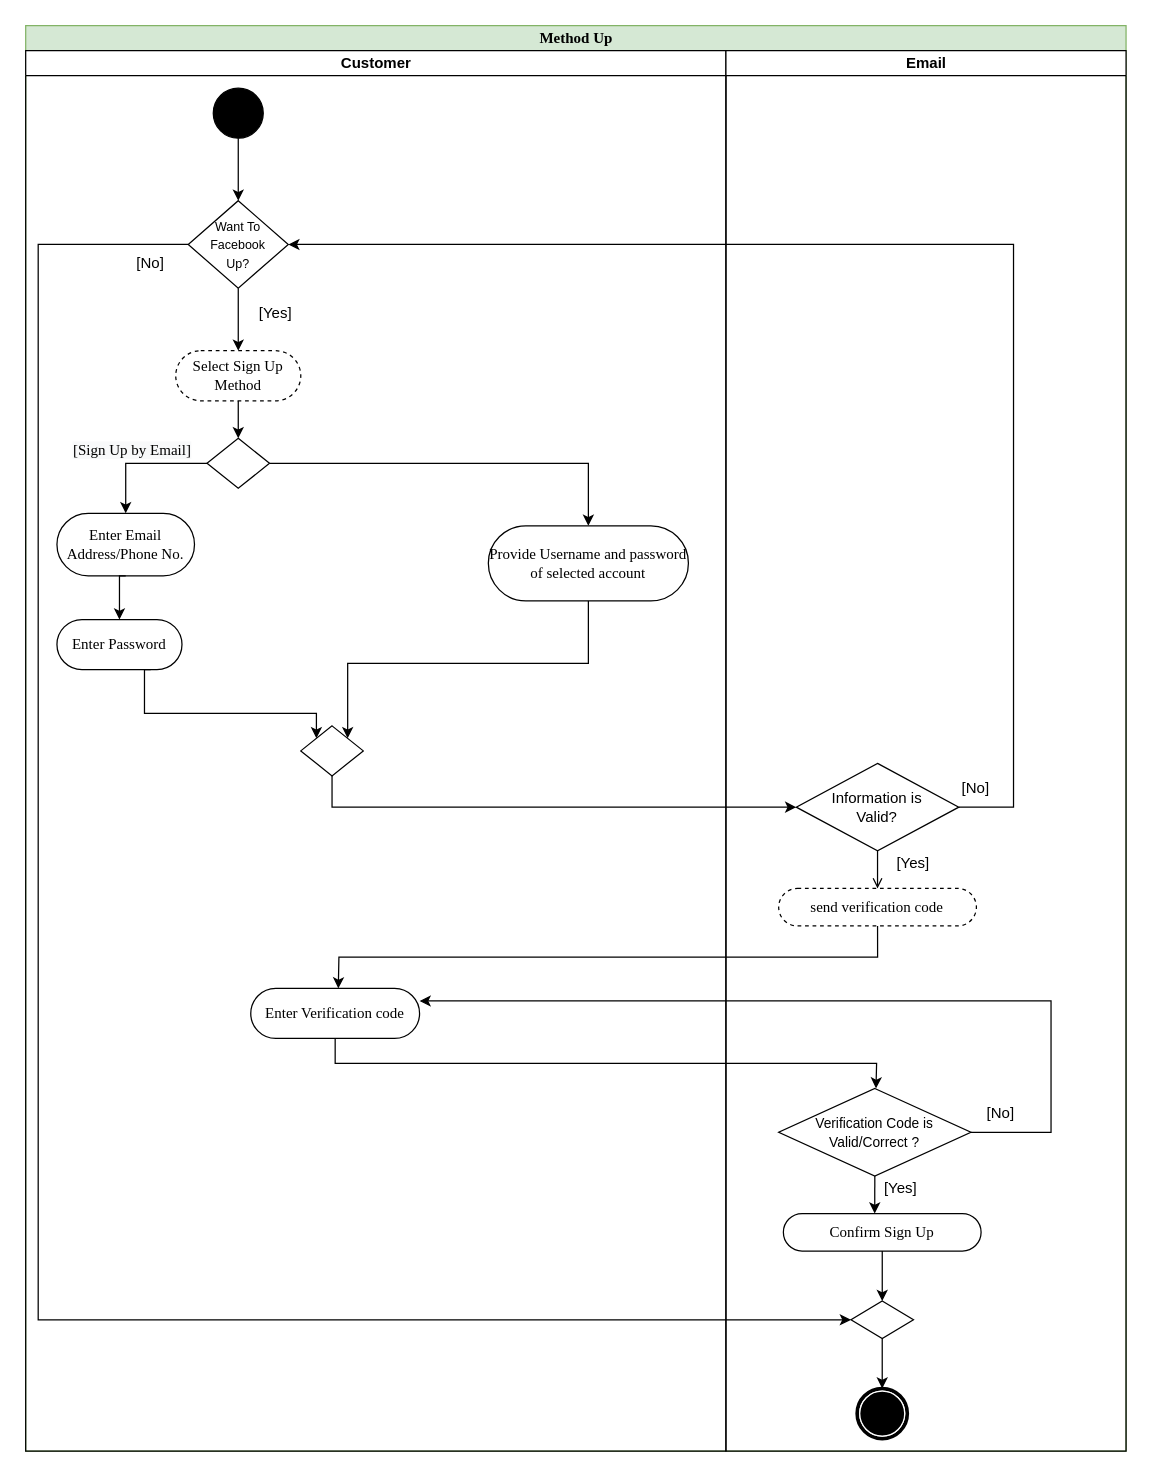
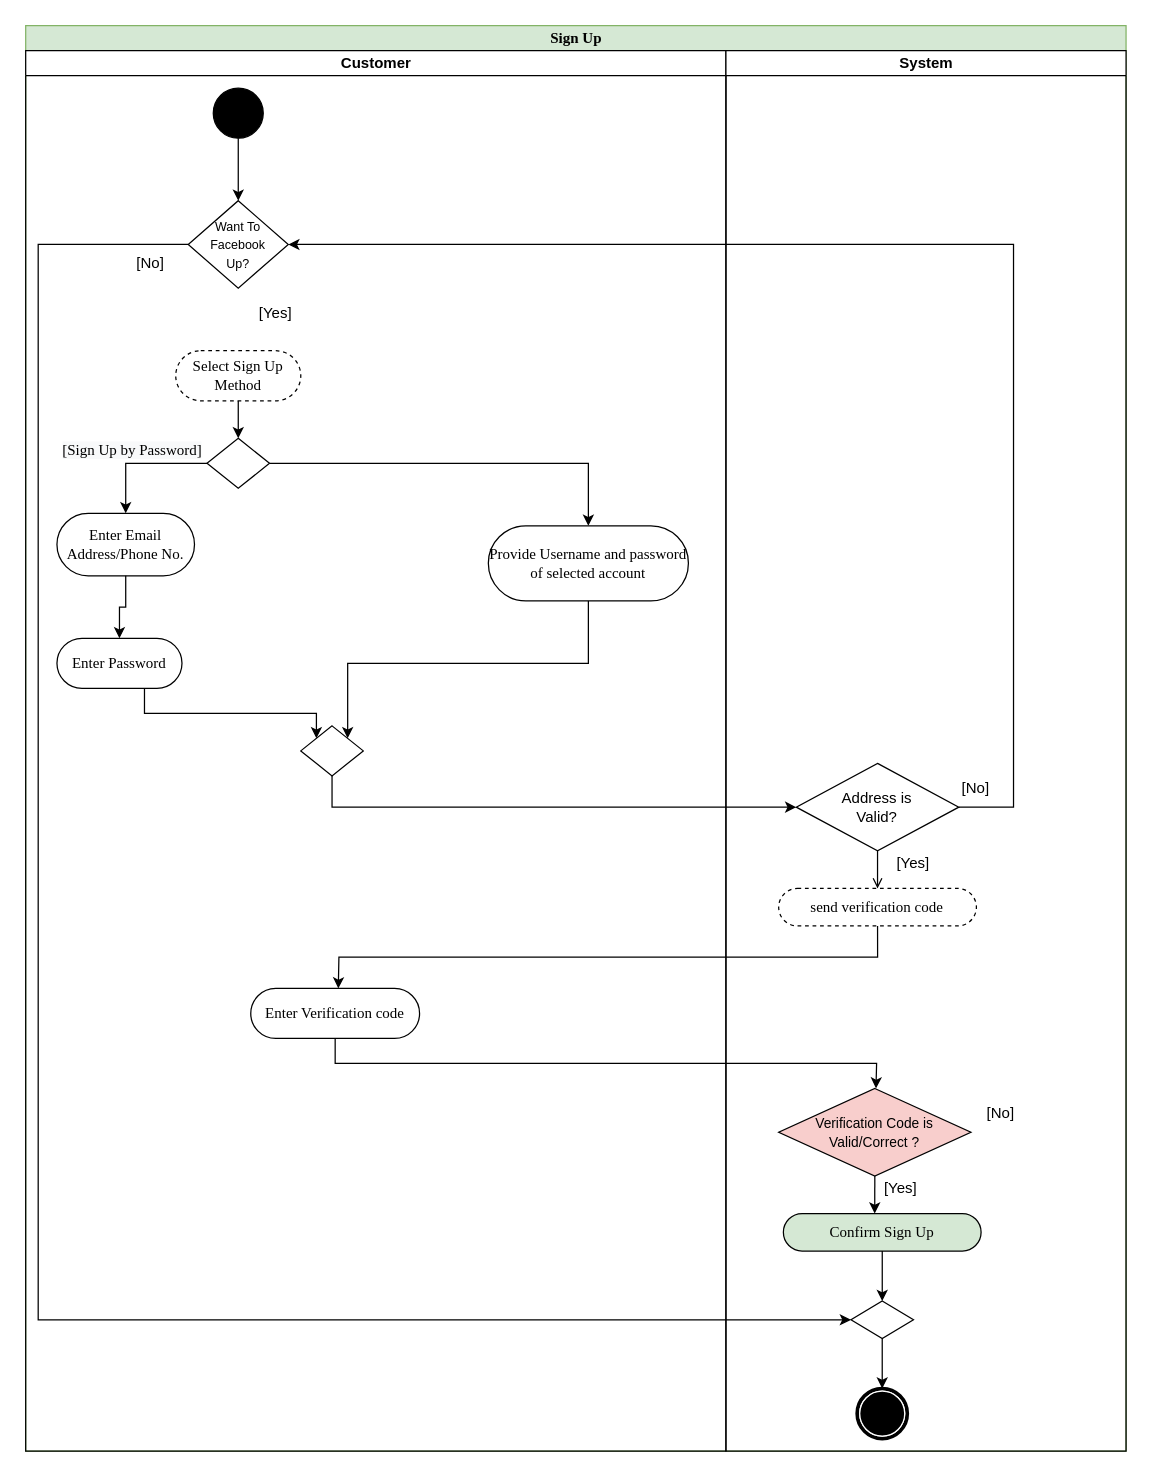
node "Method Up": label "Method Up" -> "Sign Up"
node "Email": label "Email" -> "System"
edge "Want To Facebook Up?" -> "Select Sign Up Method": removed
node "[Sign Up by Email]": label "[Sign Up by Email]" -> "[Sign Up by Password]"
node "Enter Password": moved (119, 644) -> (119, 663)
node "Information is Valid?": label "Information is Valid?" -> "Address is Valid?"
edge "Verification Code is Valid/Correct ?" -> "Enter Verification code": removed
node "Verification Code is Valid/Correct ?": fillcolor #ffffff -> #f8cecc
node "Confirm Sign Up": fillcolor #ffffff -> #d5e8d4
